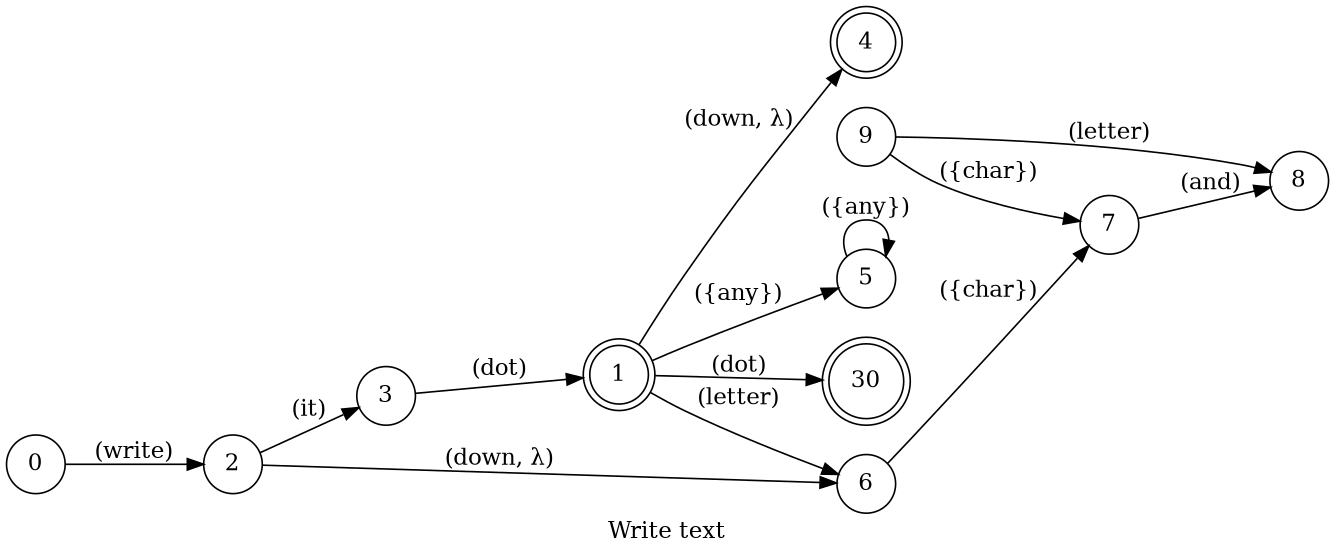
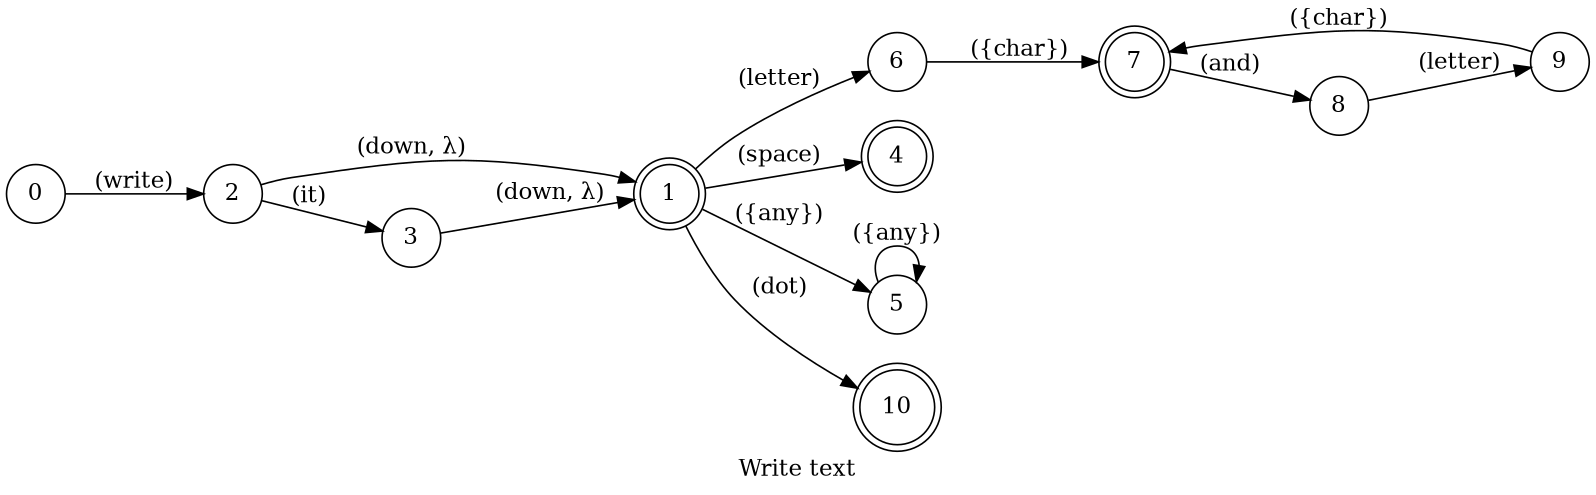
edge "1" -> "4": label "(down, λ)" -> "(space)"
edge "9" -> "8": reversed
node "7": shape circle -> doublecircle
edge "3" -> "1": label "(dot)" -> "(down, λ)"
node "30": label "30" -> "10"
edge "2" -> "6": now "2" -> "1"
